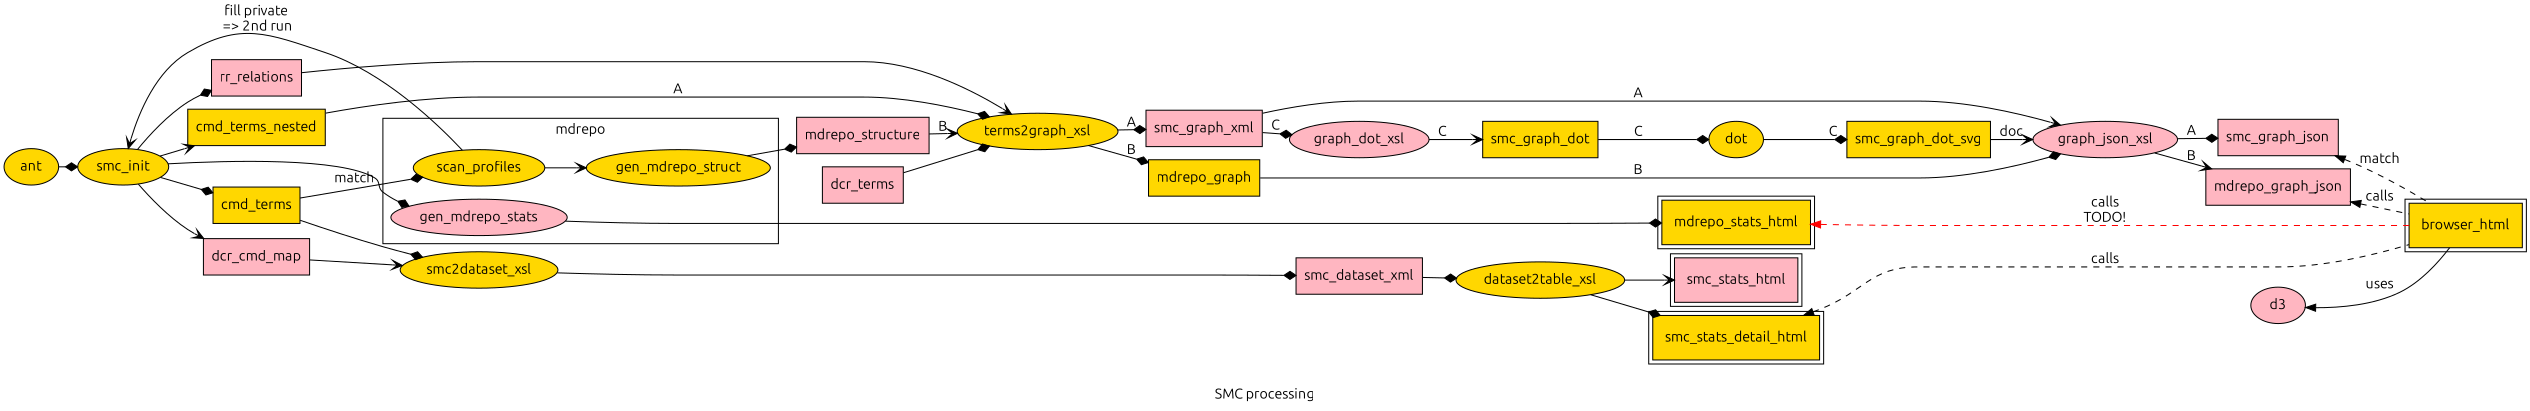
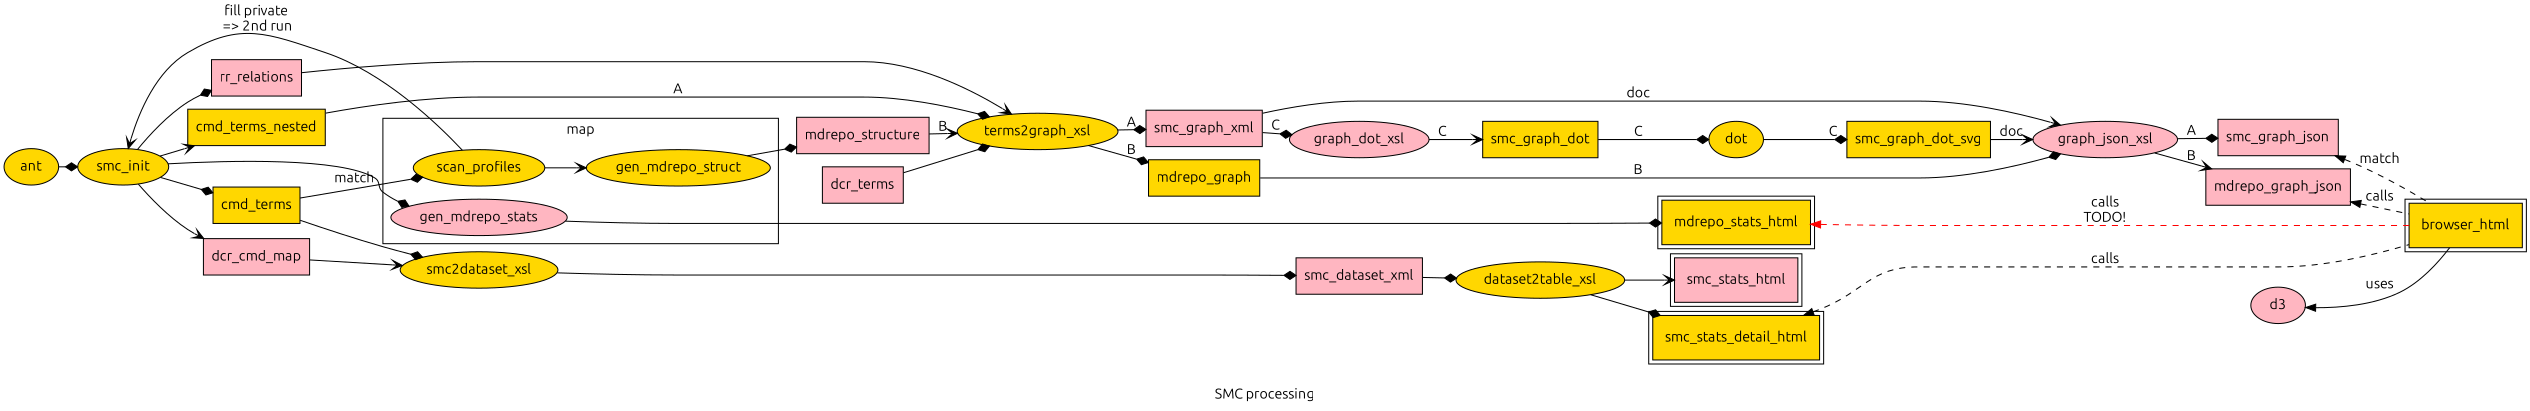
edge "smc_graph_xml" -> "graph_json_xsl": label "A" -> "doc"
cluster "mdrepo": label "mdrepo" -> "map"
